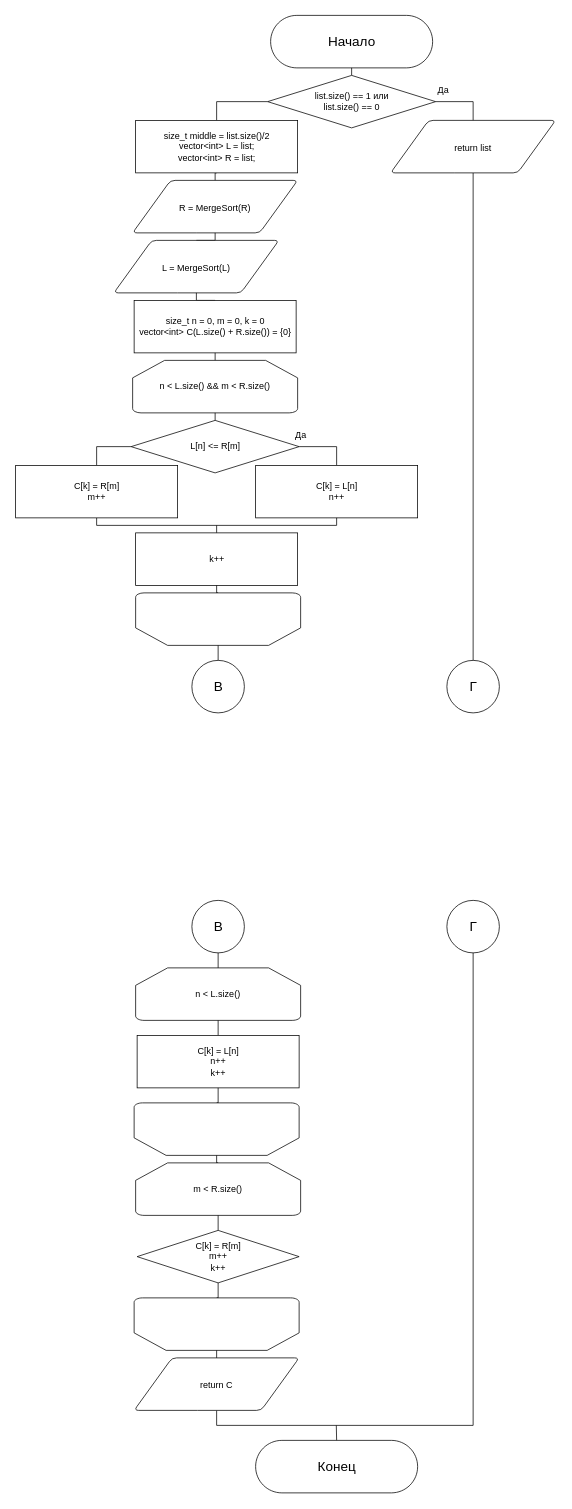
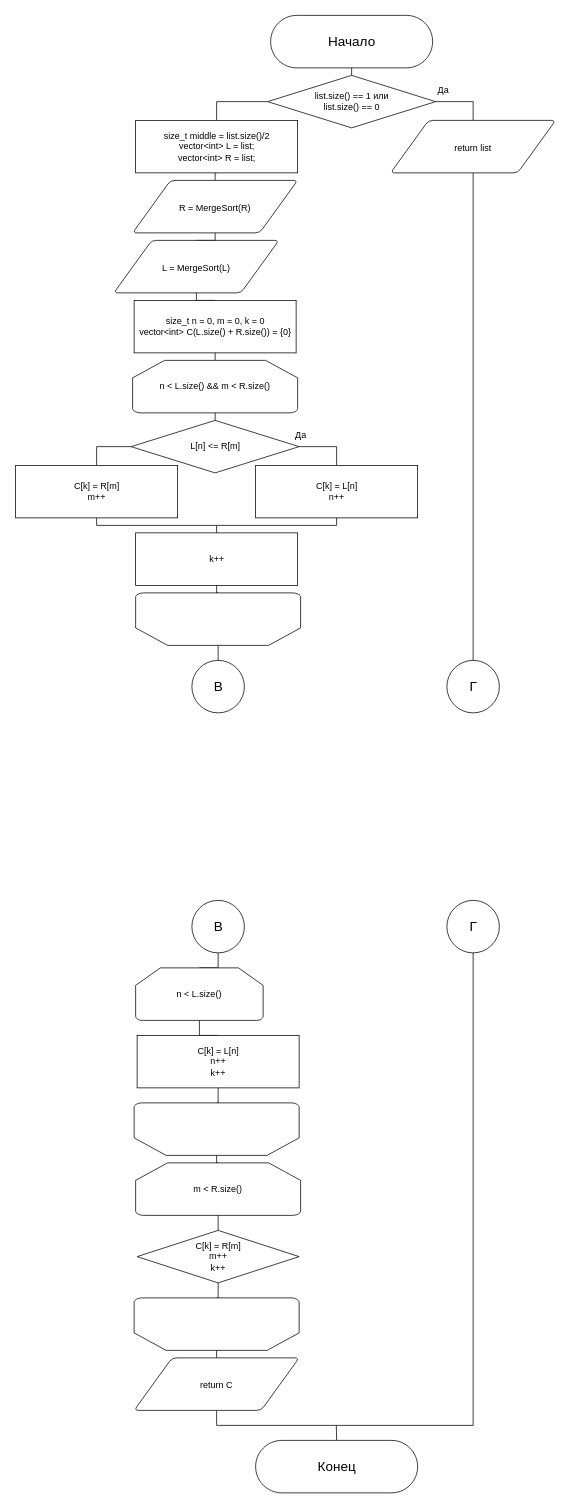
node "n < L.size()": size 165x53 -> 128x53
